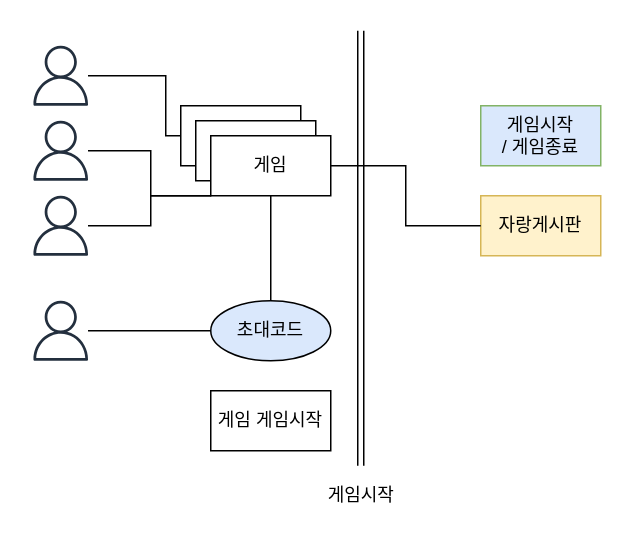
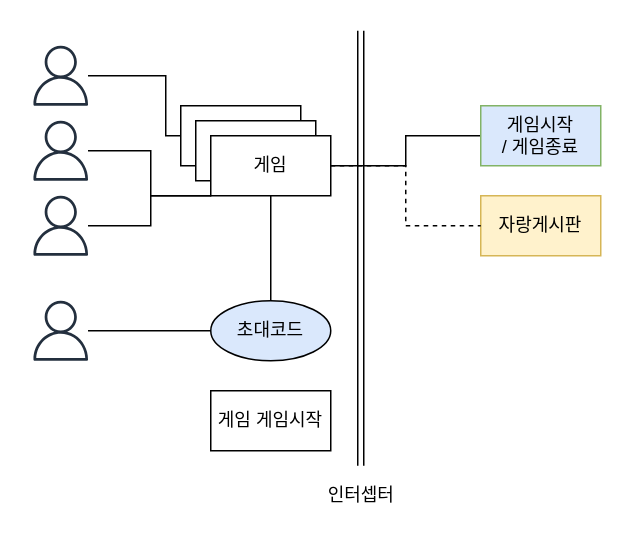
edge "게임시작 / 게임종료" -- "게임": added
edge "게임" -- "자랑게시판": style solid -> dashed
node "게임시작": label "게임시작" -> "인터셉터"
